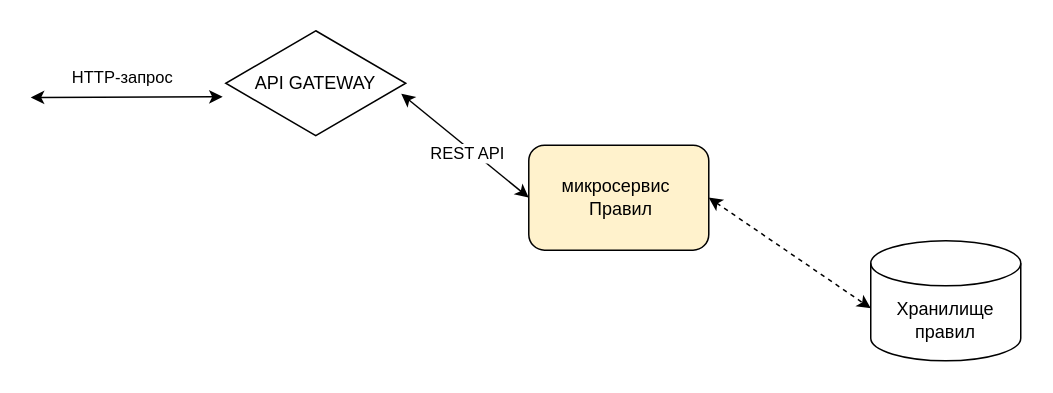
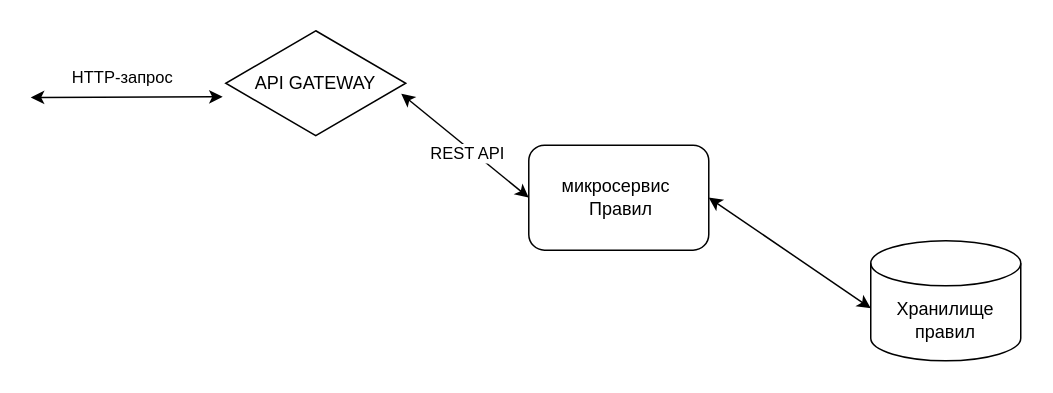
node "микросервис Правил": fillcolor #fff2cc -> #ffffff
edge "микросервис Правил" -- "Хранилище правил": style dashed -> solid
